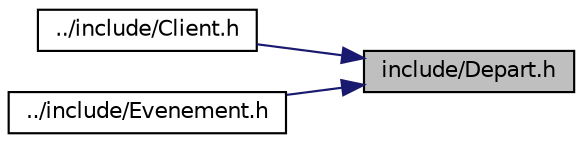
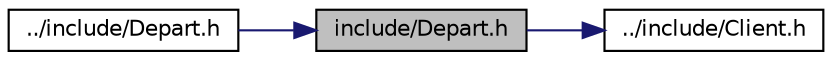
edge "../include/Client.h" -> "include/Depart.h": reversed
node "../include/Evenement.h": label "../include/Evenement.h" -> "../include/Depart.h"
